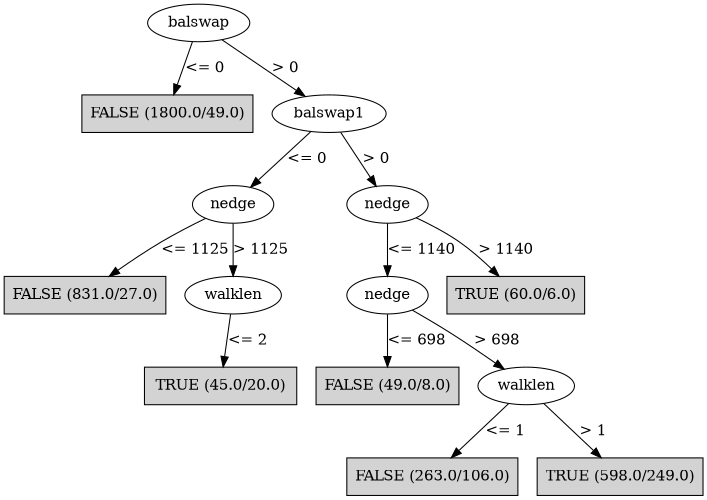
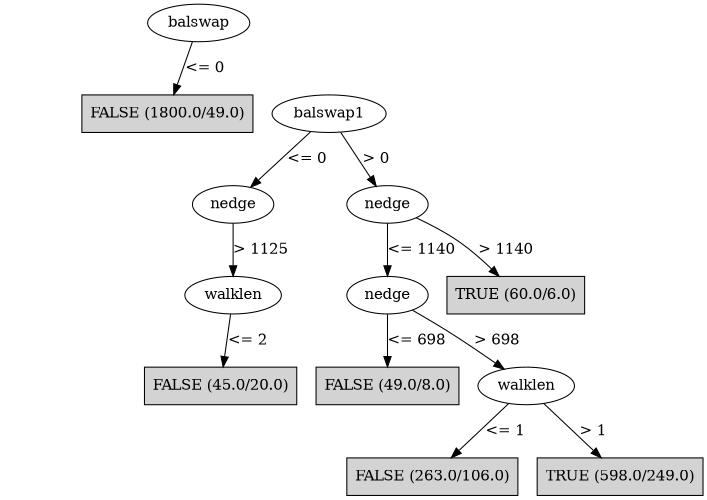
edge "balswap" -> "balswap1": removed, label "> 0"
node "FALSE (831.0/27.0)": removed
node "TRUE (45.0/20.0)": label "TRUE (45.0/20.0)" -> "FALSE (45.0/20.0)"
